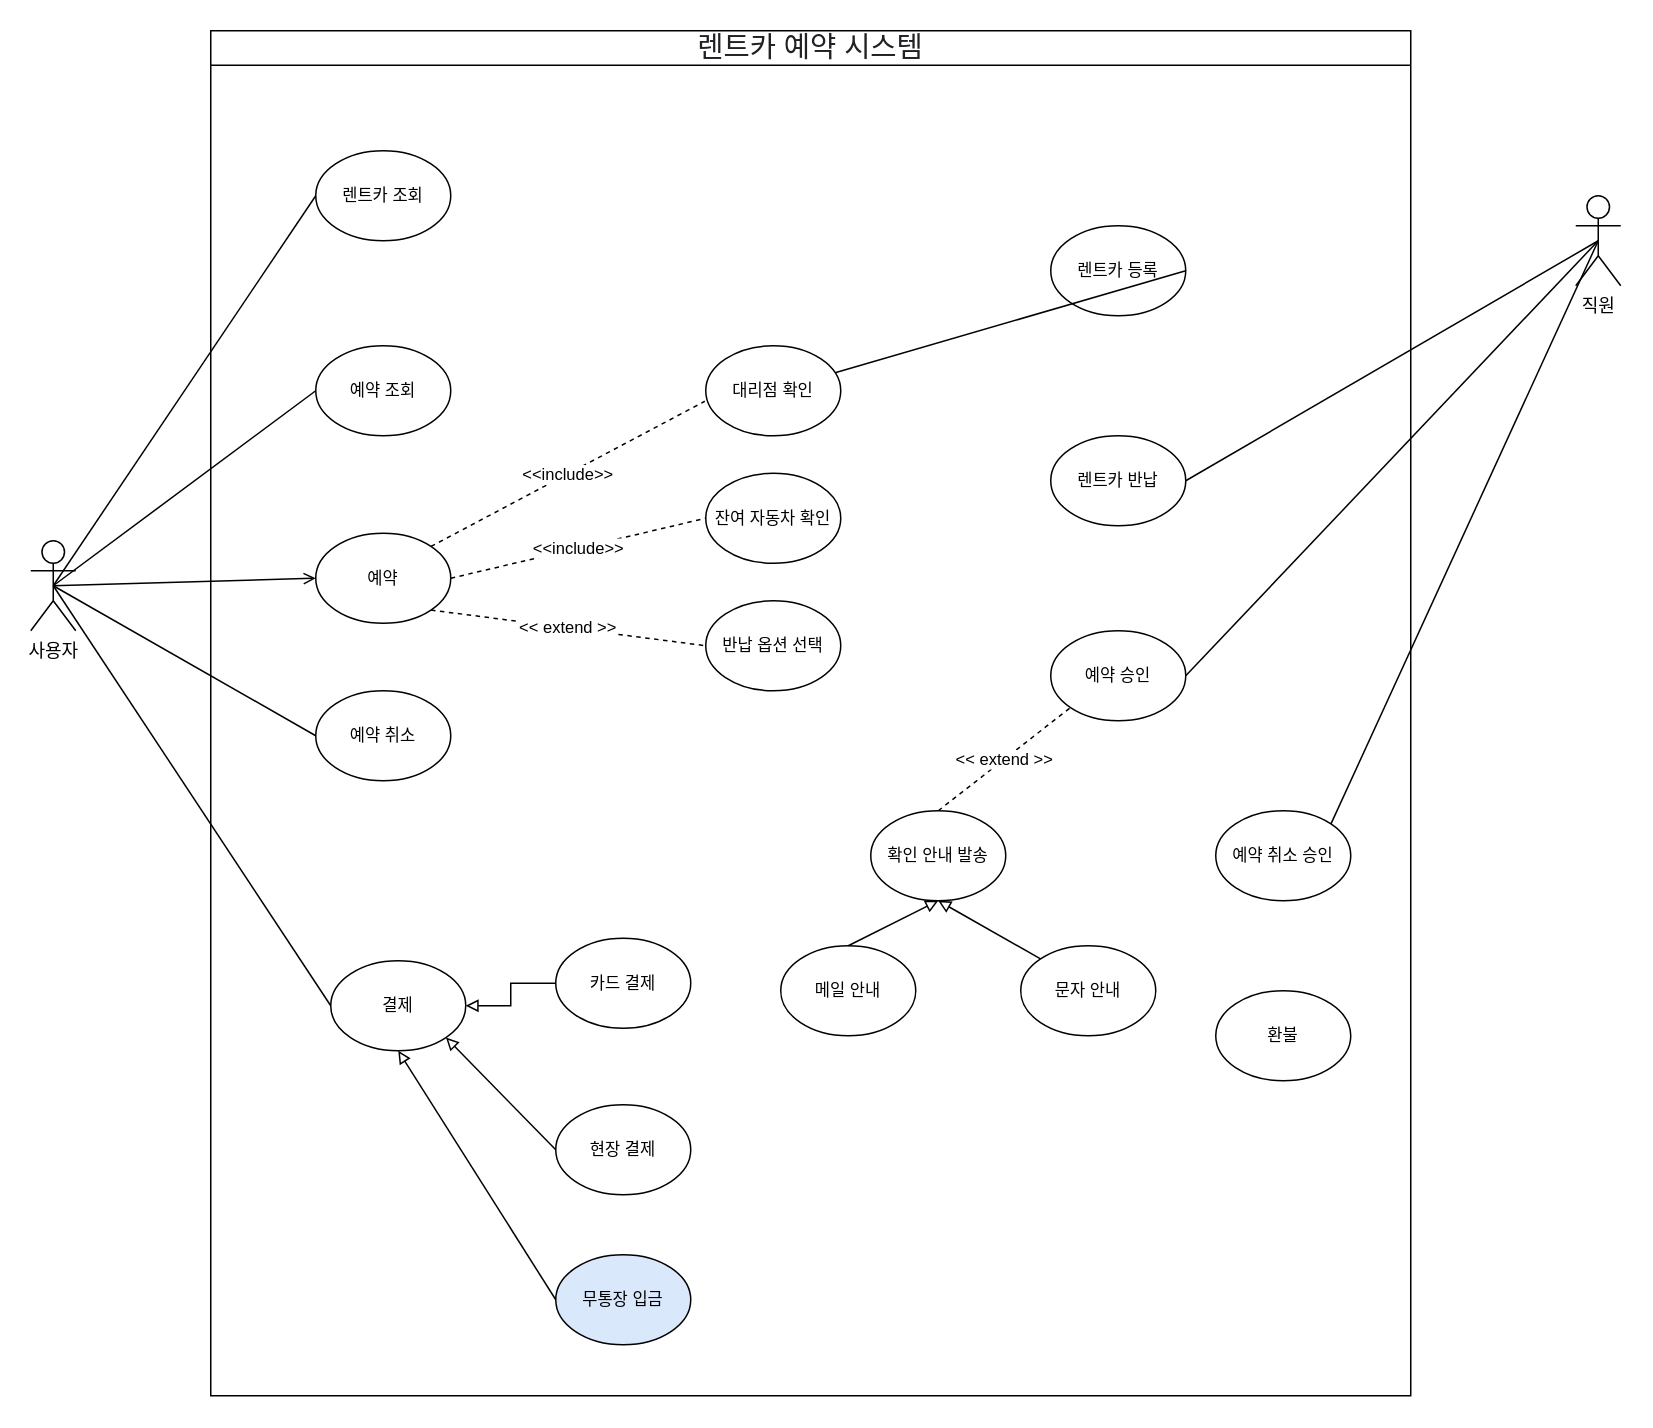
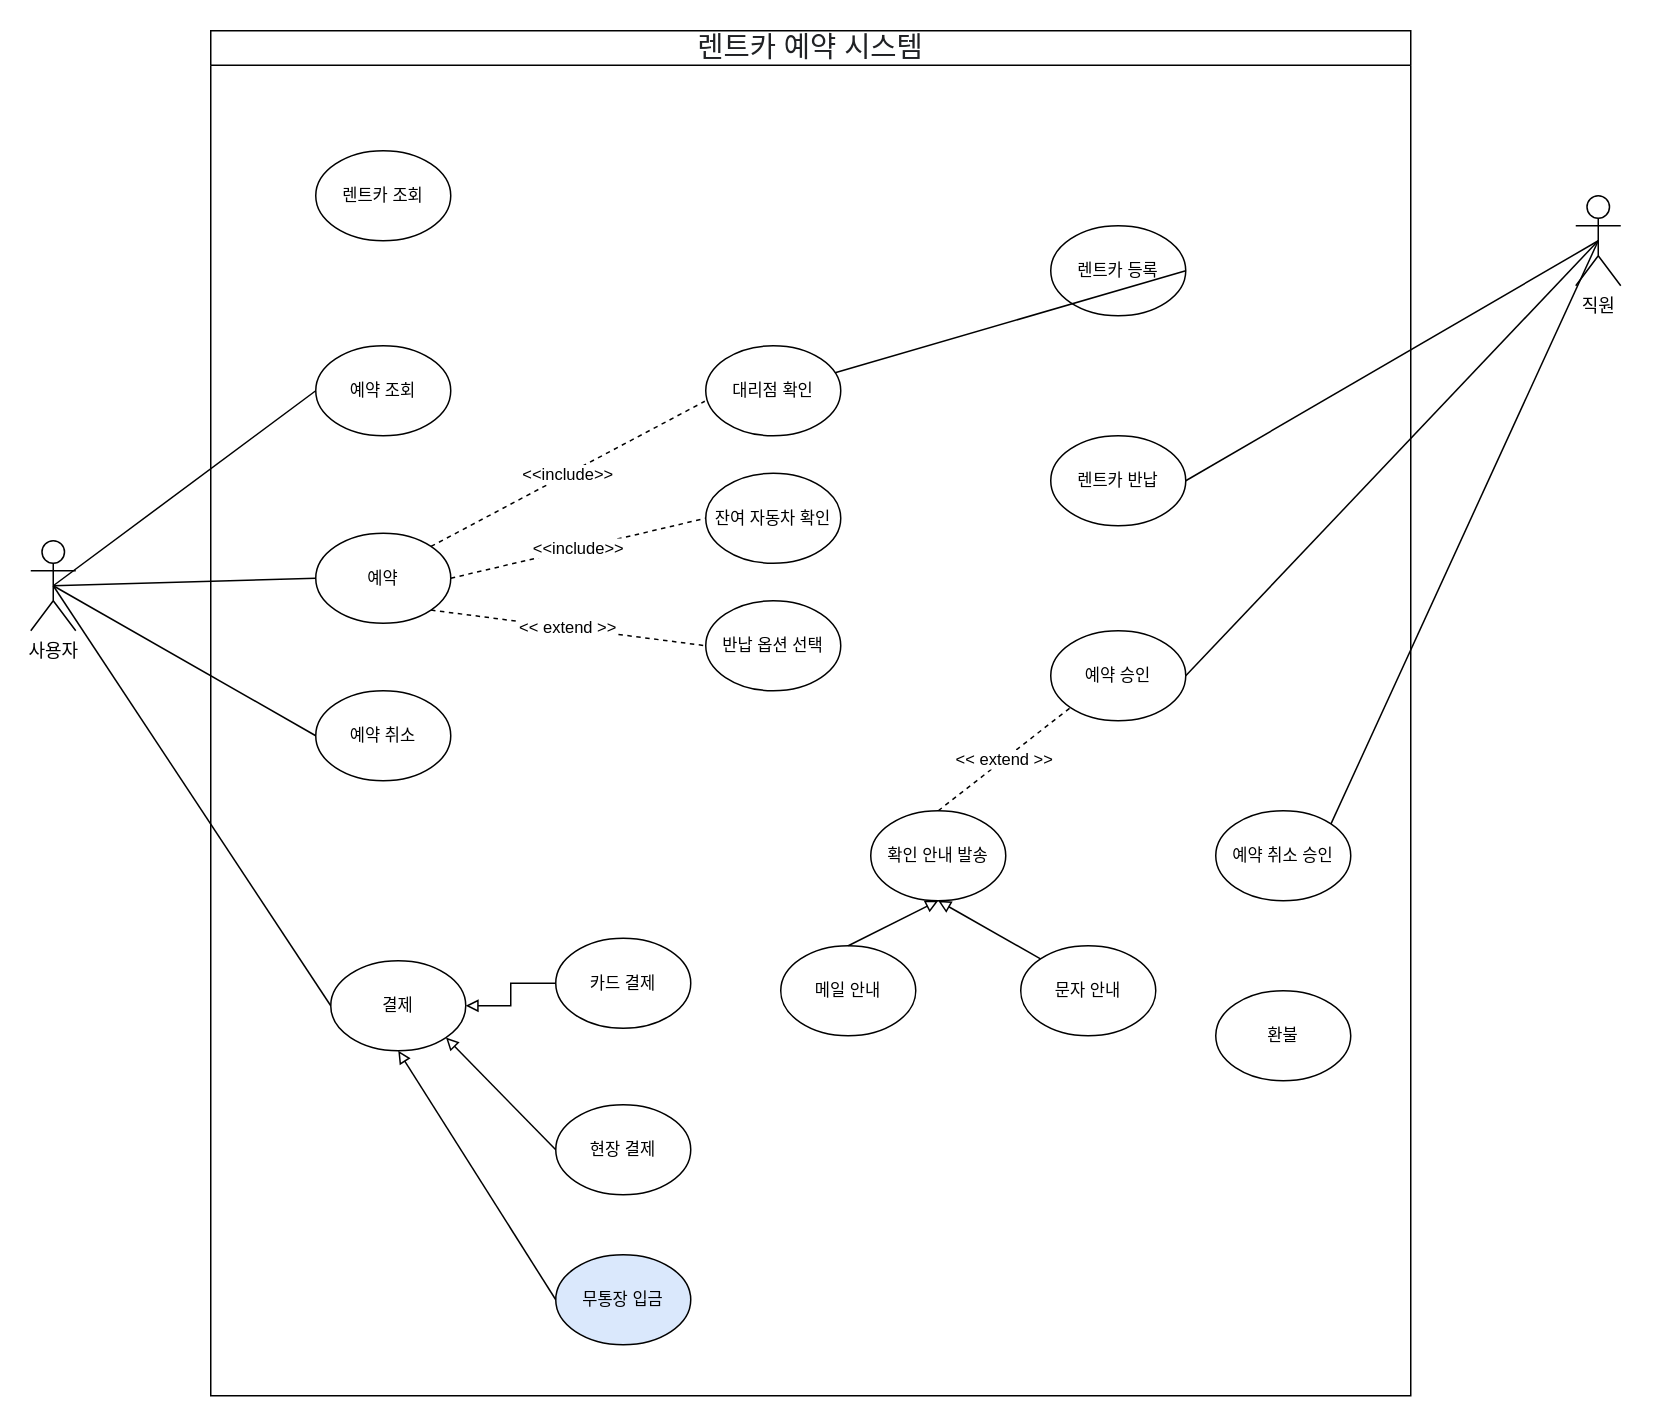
edge "렌트카 조회" -- "사용자": removed
edge "사용자" -> "예약": arrowhead open -> none
